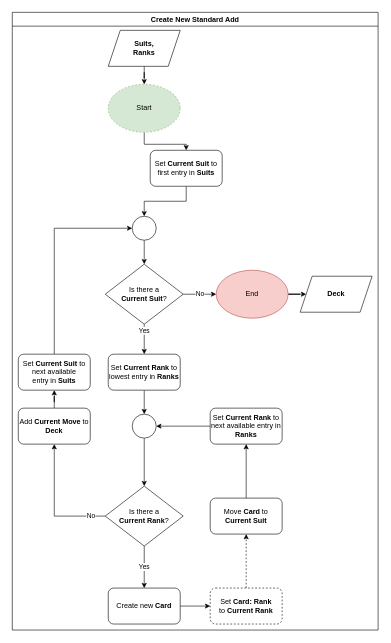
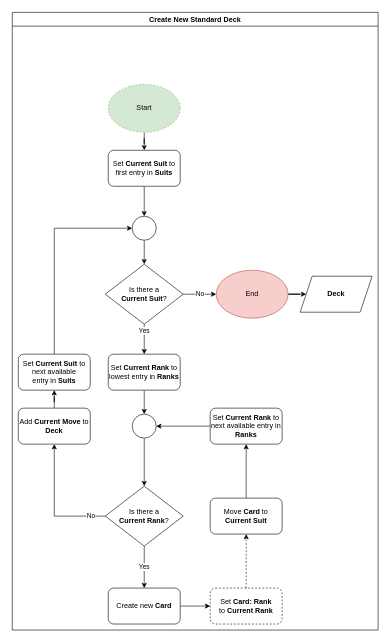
node "Create New Standard Add": label "Create New Standard Add" -> "Create New Standard Deck"
node "Suits, Ranks": removed
edge "Suits, Ranks" -> "Start": removed
node "Set Current Suit to first entry in Suits": moved (186, 168) -> (144, 168)
